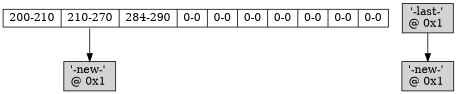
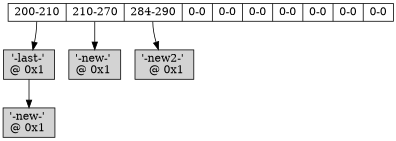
edge "200-210" -> "'-last-' @ 0x1": added
node "'-new2-' @ 0x1": added
